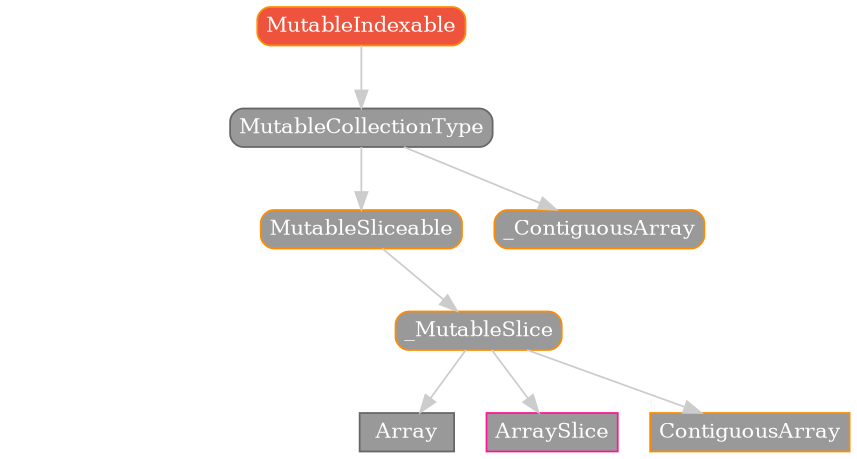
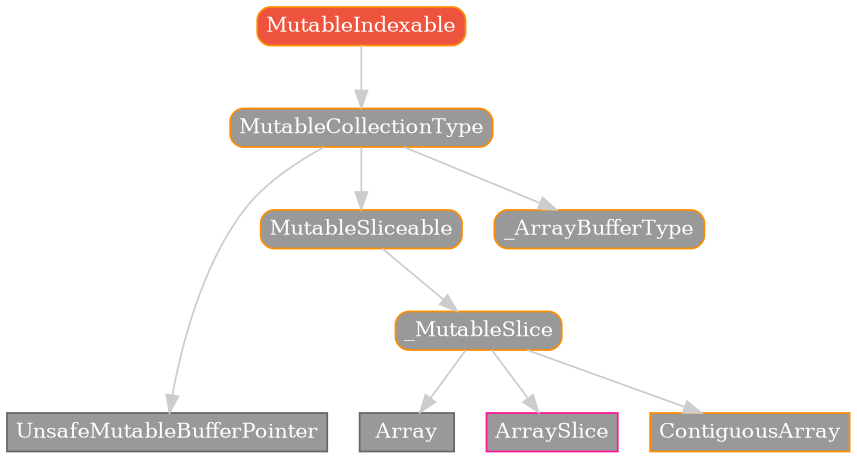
node "MutableCollectionType": color gray40 -> darkorange
node "_ContiguousArray": label "_ContiguousArray" -> "_ArrayBufferType"
node "UnsafeMutableBufferPointer": added
